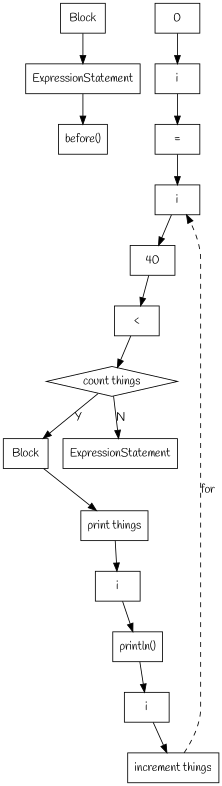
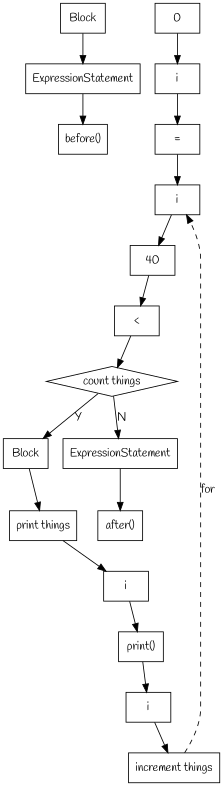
node "after()": added
node "println()": label "println()" -> "print()"
